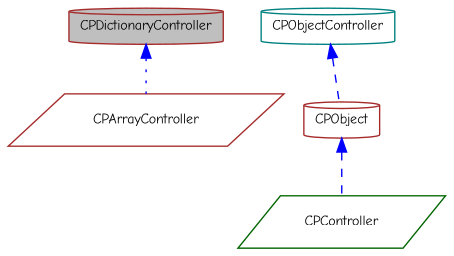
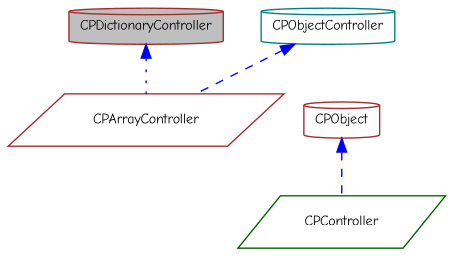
edge "CPObject" -> "CPObjectController": now "CPArrayController" -> "CPObjectController"
